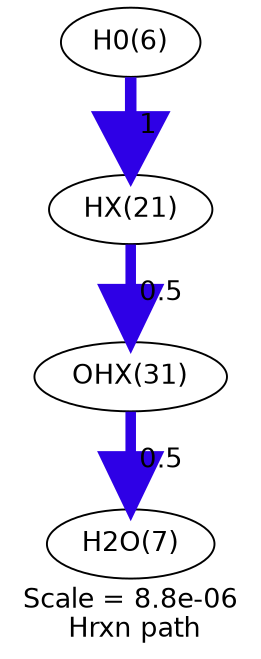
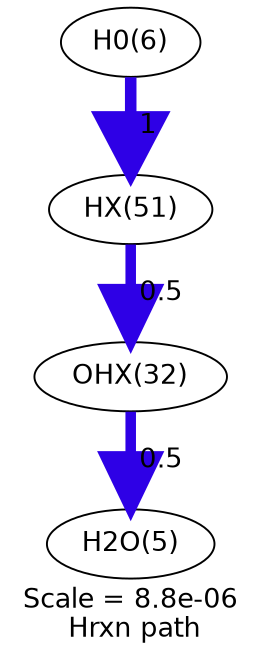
node "HX(21)": label "HX(21)" -> "HX(51)"
node "OHX(31)": label "OHX(31)" -> "OHX(32)"
node "H2O(7)": label "H2O(7)" -> "H2O(5)"
